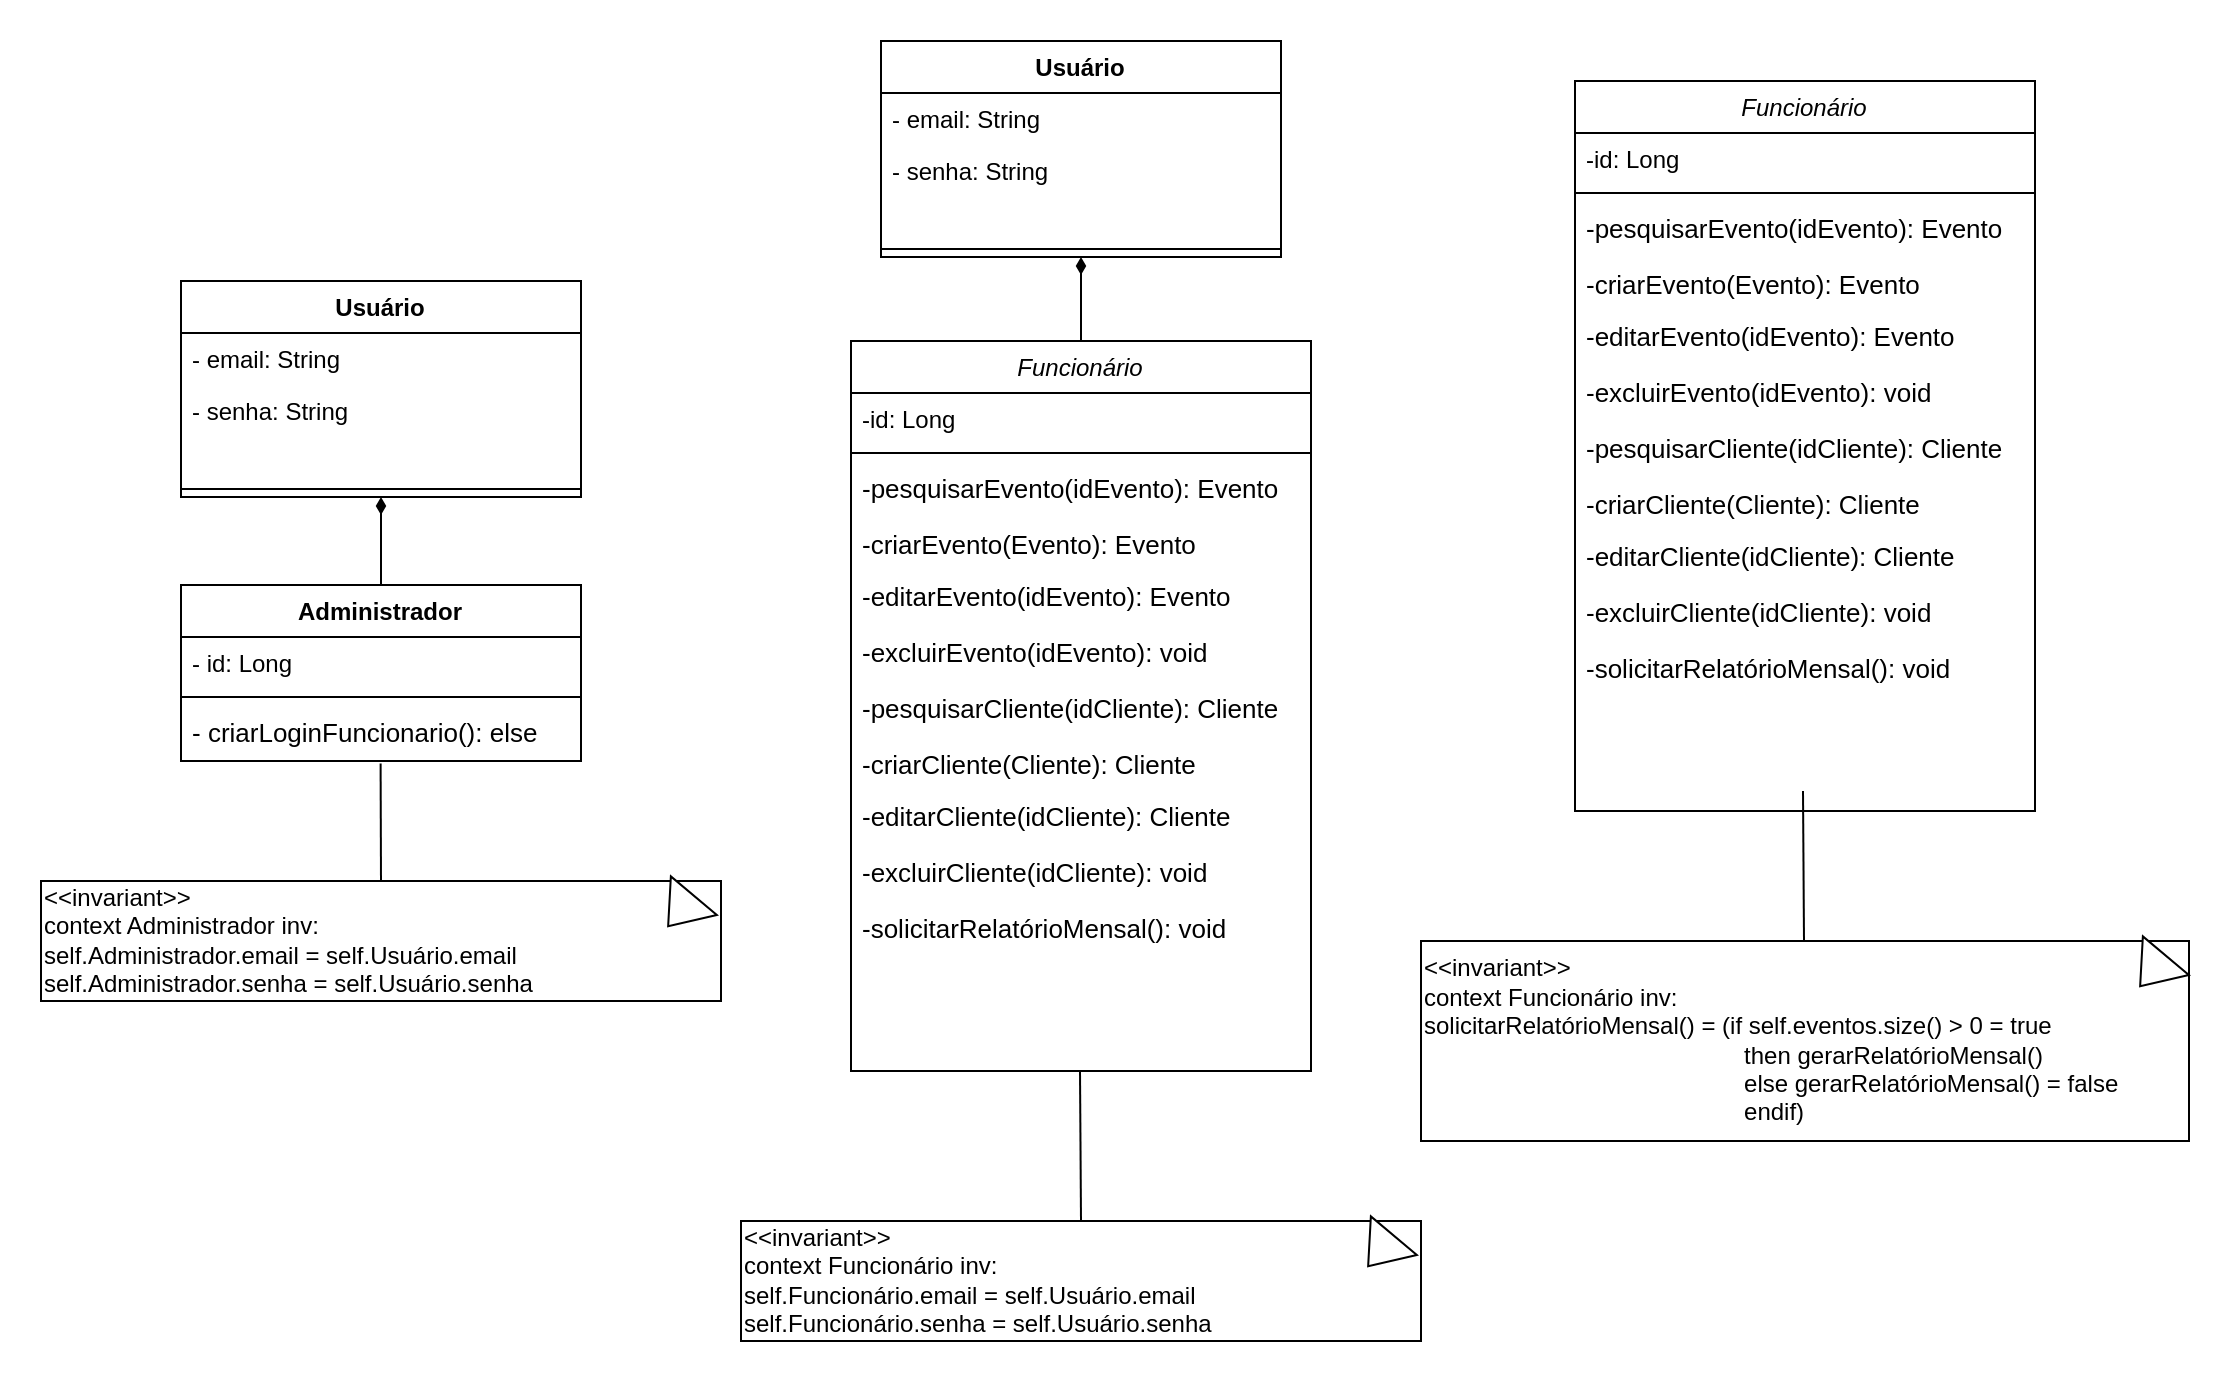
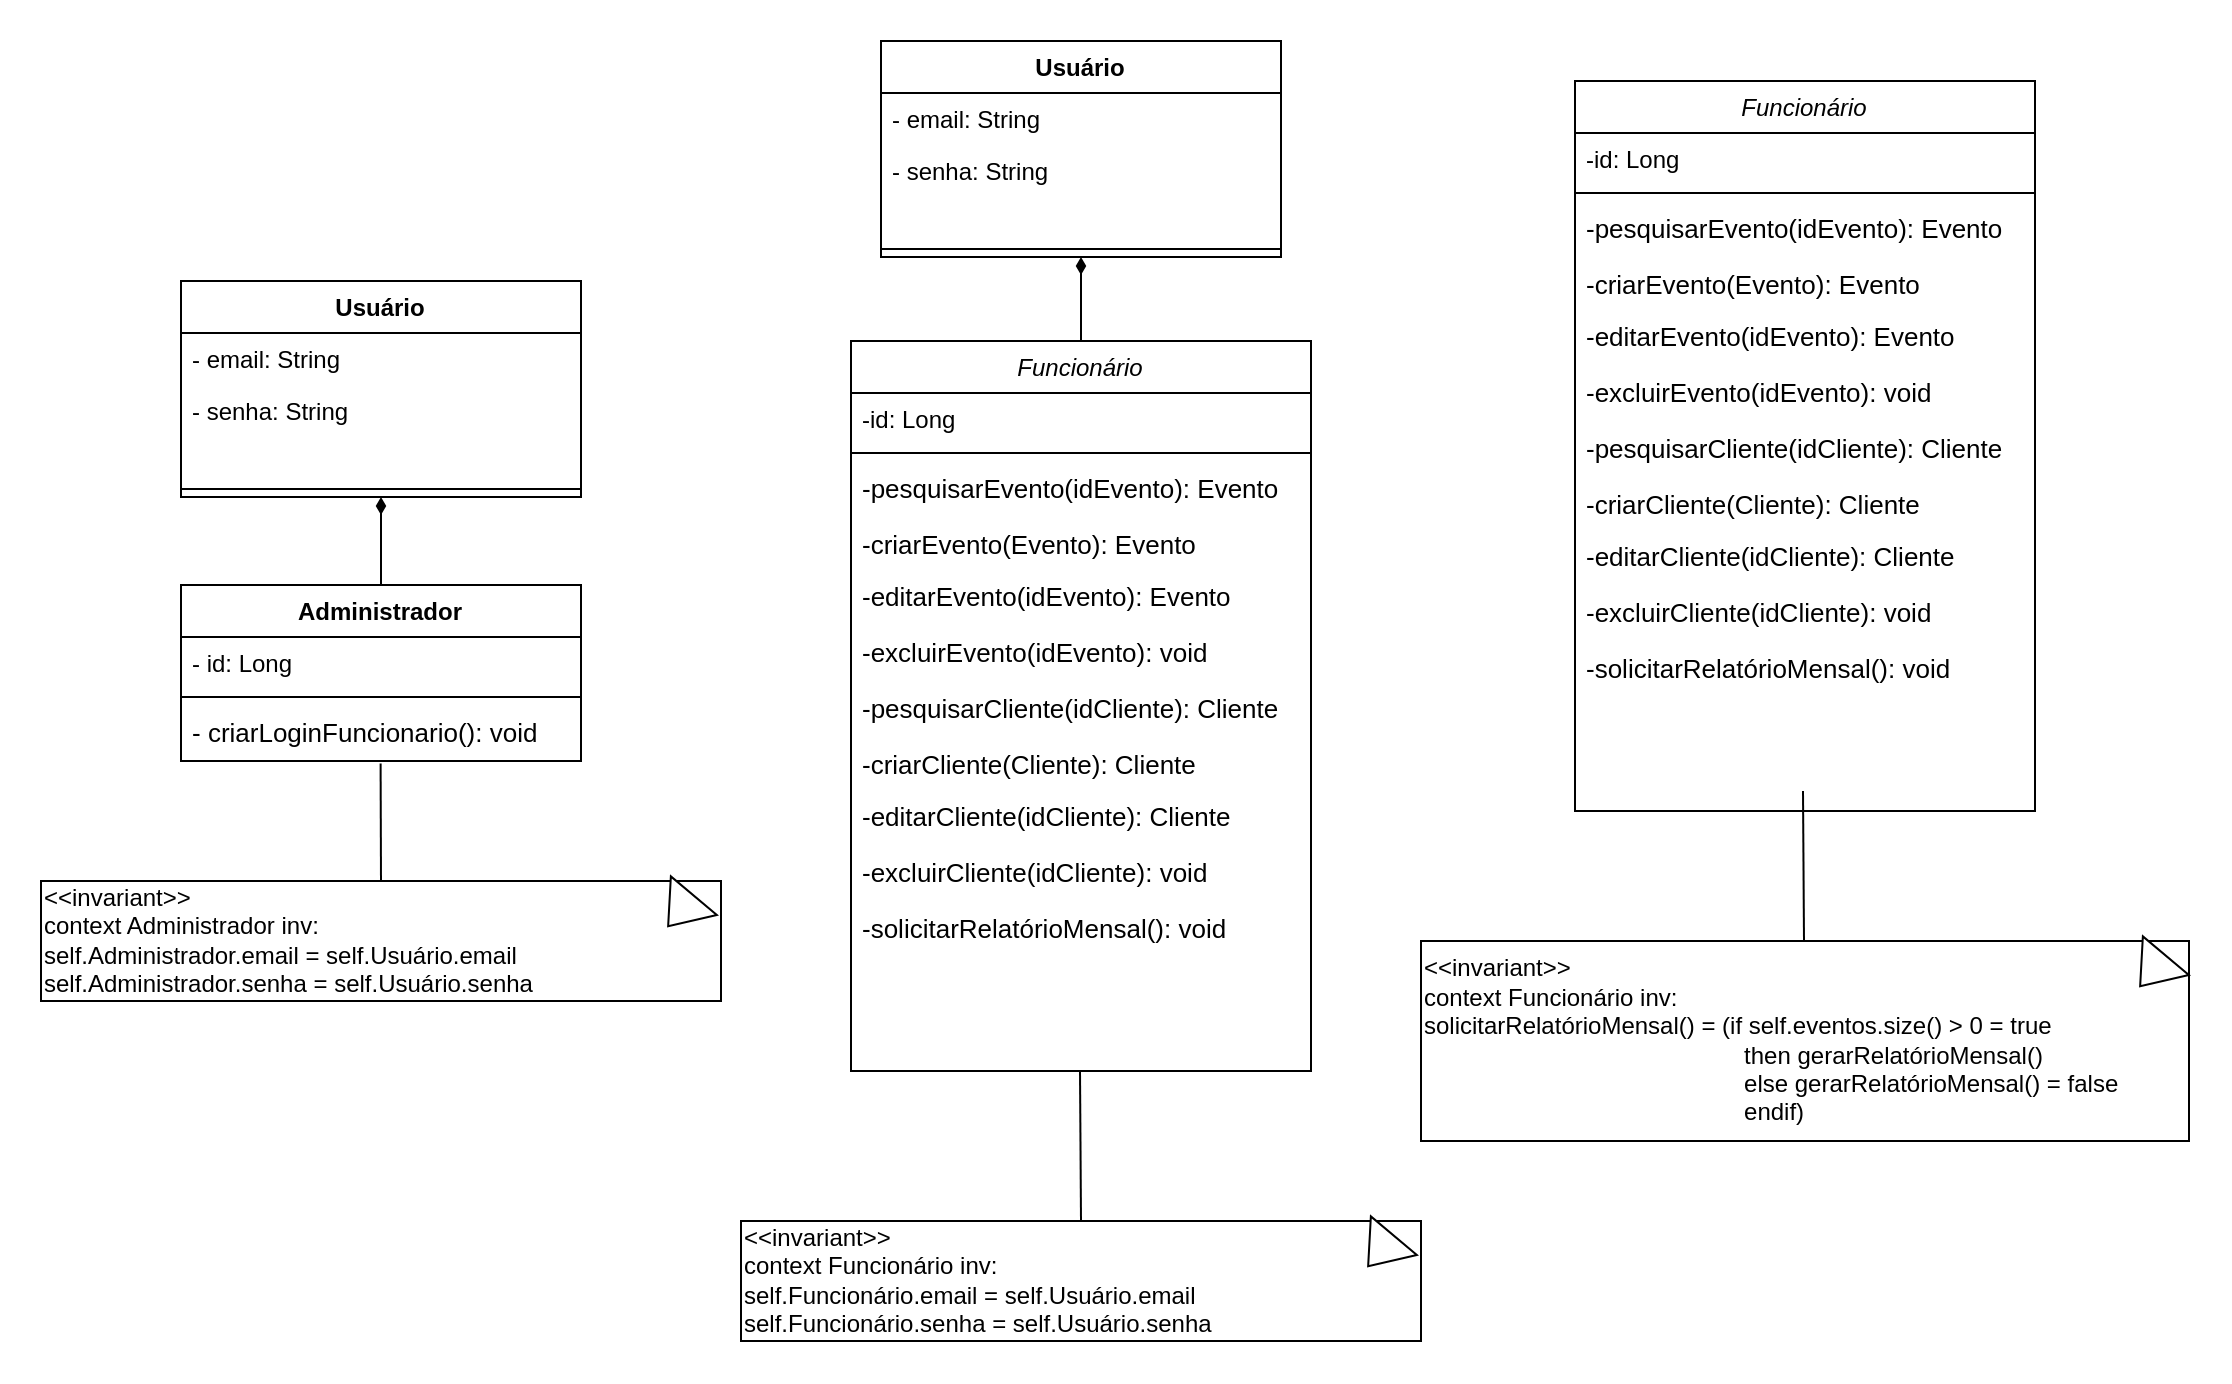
node "- criarLoginFuncionario(): else": label "- criarLoginFuncionario(): else" -> "- criarLoginFuncionario(): void"
